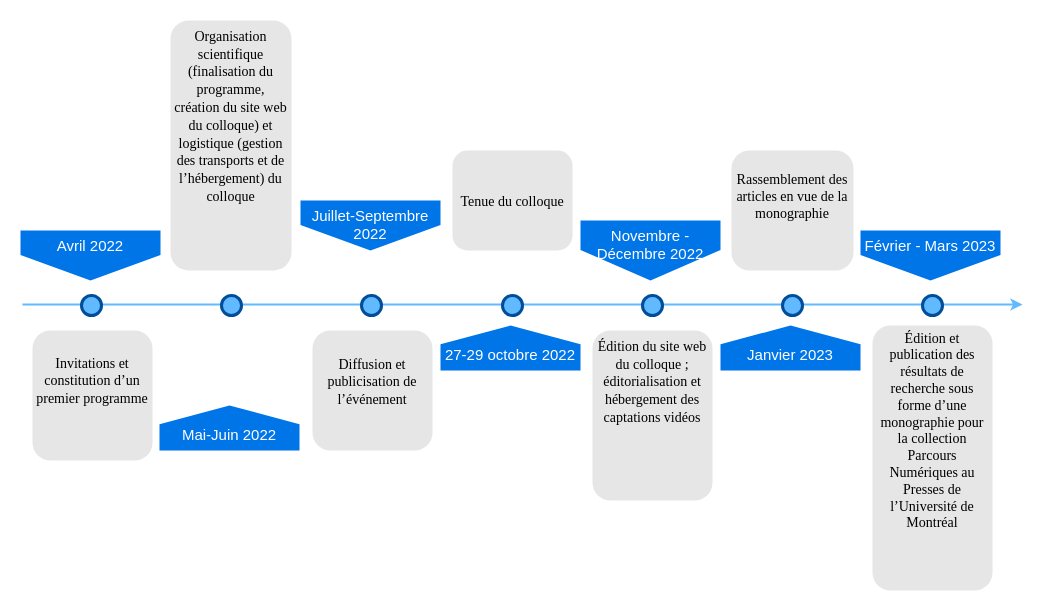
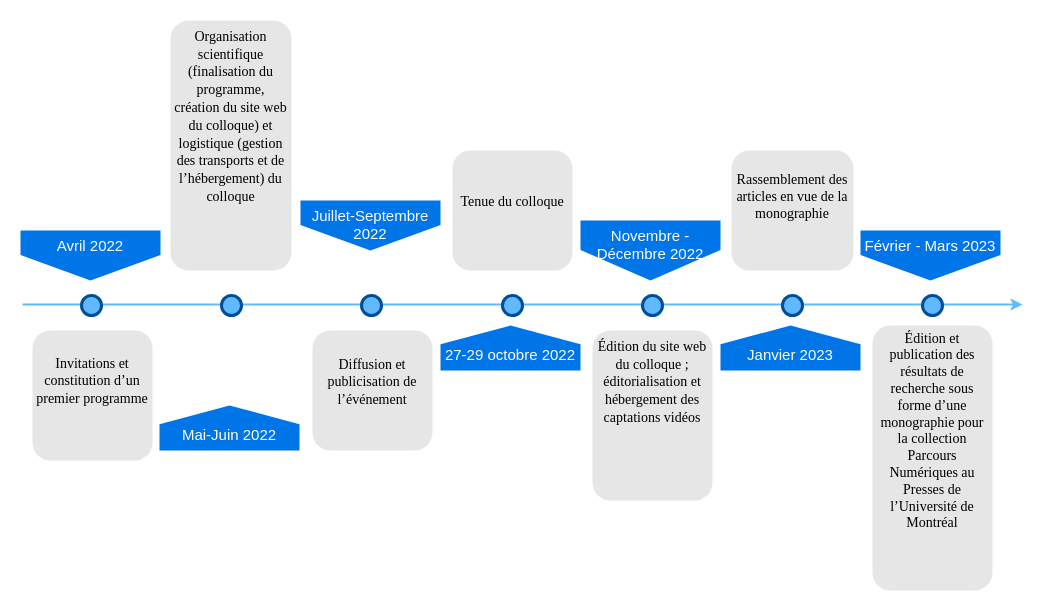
node "Tenue du colloque": size 120x100 -> 120x120
